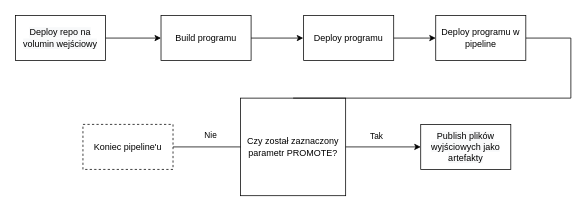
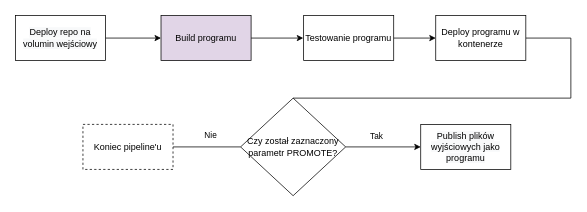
node "Build programu": fillcolor #ffffff -> #e1d5e7
node "Deploy programu": label "Deploy programu" -> "Testowanie programu"
node "Deploy programu w pipeline": label "Deploy programu w pipeline" -> "Deploy programu w kontenerze"
node "Czy został zaznaczony parametr PROMOTE?": shape rectangle -> diamond
node "Publish plików wyjściowych jako artefakty": label "Publish plików wyjściowych jako artefakty" -> "Publish plików wyjściowych jako programu"
